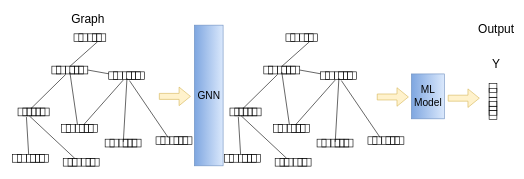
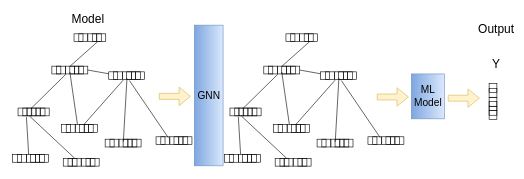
node "Graph": label "Graph" -> "Model"
